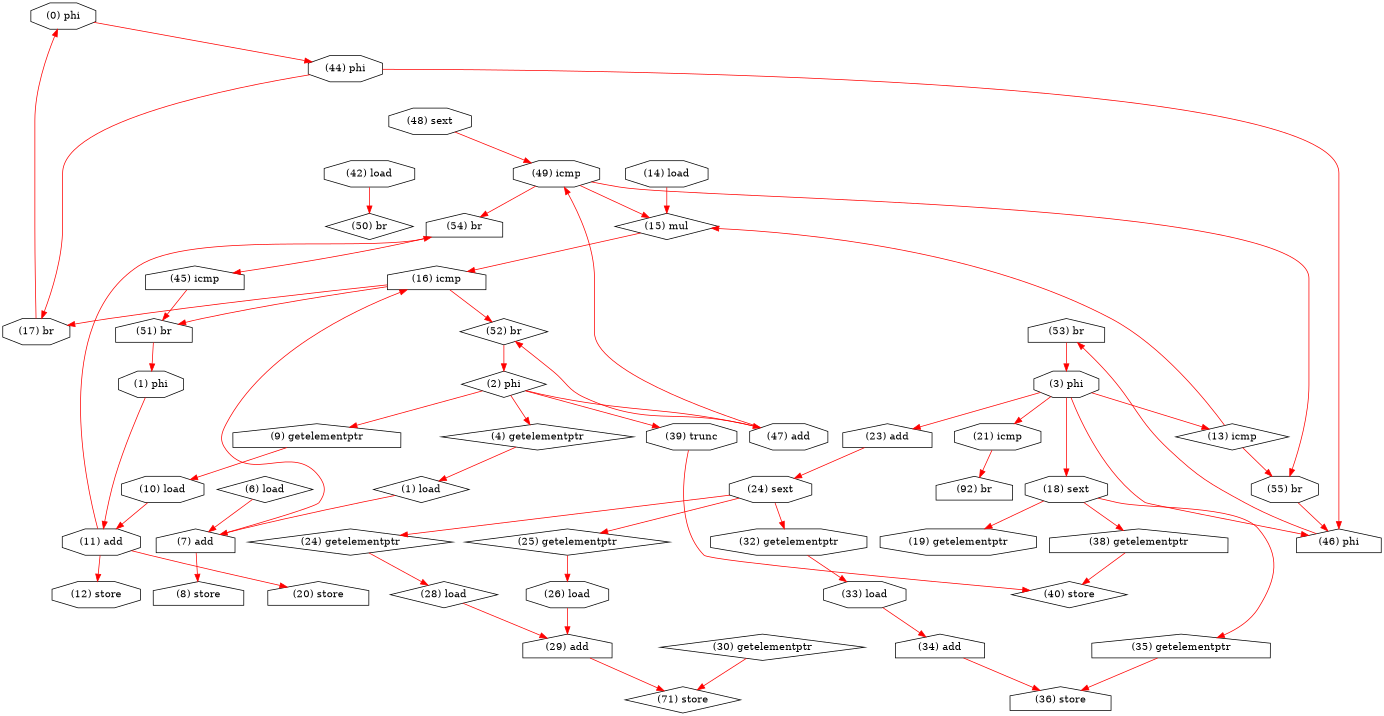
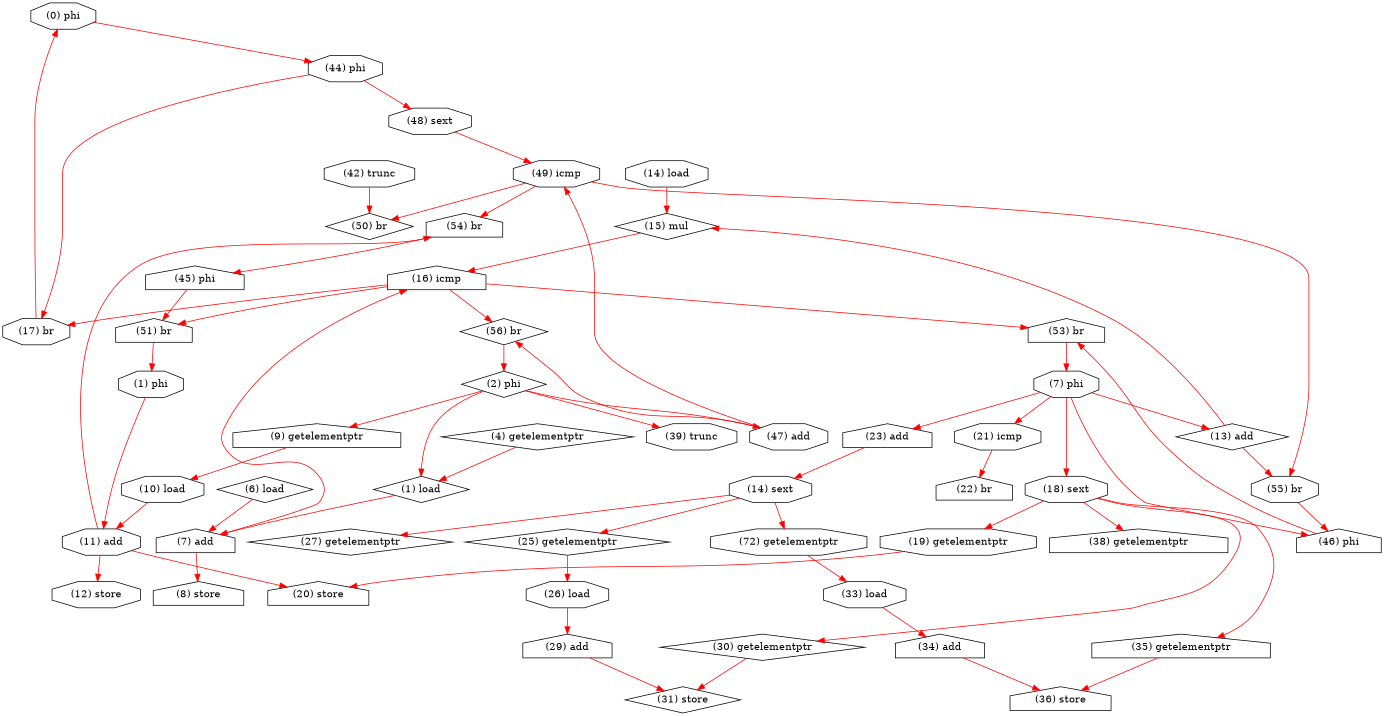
edge "(44) phi" -> "(46) phi": now "(44) phi" -> "(48) sext"
node "(42) load": label "(42) load" -> "(42) trunc"
edge "(49) icmp" -> "(15) mul": now "(49) icmp" -> "(50) br"
node "(45) icmp": label "(45) icmp" -> "(45) phi"
edge "(16) icmp" -> "(53) br": added
node "(52) br": label "(52) br" -> "(56) br"
node "(3) phi": label "(3) phi" -> "(7) phi"
edge "(2) phi" -> "(4) getelementptr": now "(2) phi" -> "(1) load"
node "(13) icmp": label "(13) icmp" -> "(13) add"
node "(24) sext": label "(24) sext" -> "(14) sext"
node "(92) br": label "(92) br" -> "(22) br"
node "(24) getelementptr": label "(24) getelementptr" -> "(27) getelementptr"
node "(32) getelementptr": label "(32) getelementptr" -> "(72) getelementptr"
edge "(19) getelementptr" -> "(20) store": added
node "(28) load": removed
node "(40) store": removed
edge "(18) sext" -> "(30) getelementptr": added
node "(71) store": label "(71) store" -> "(31) store"
